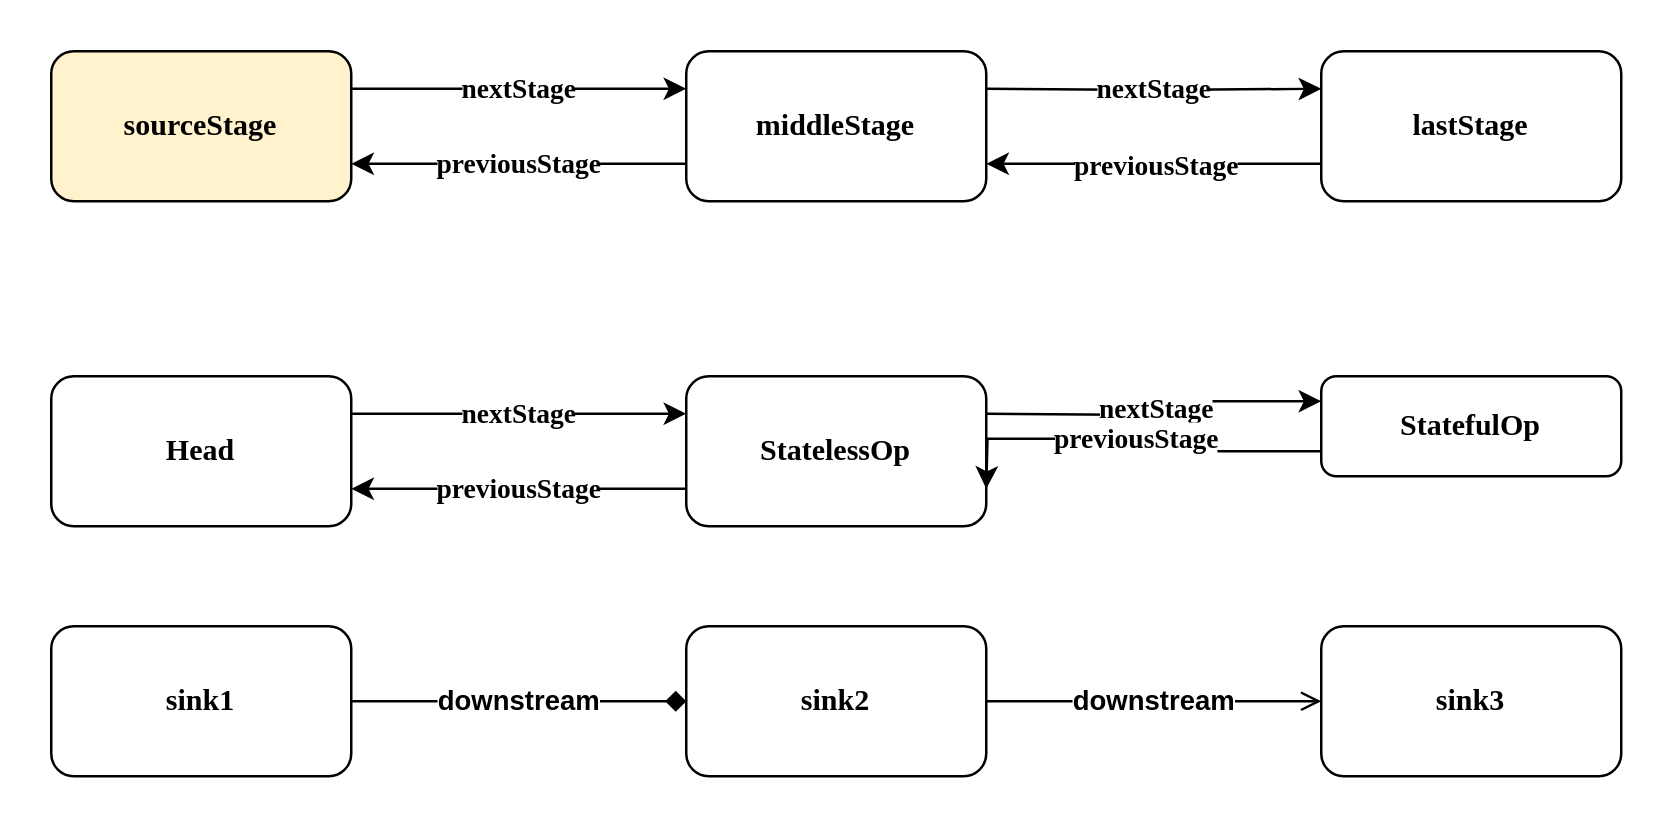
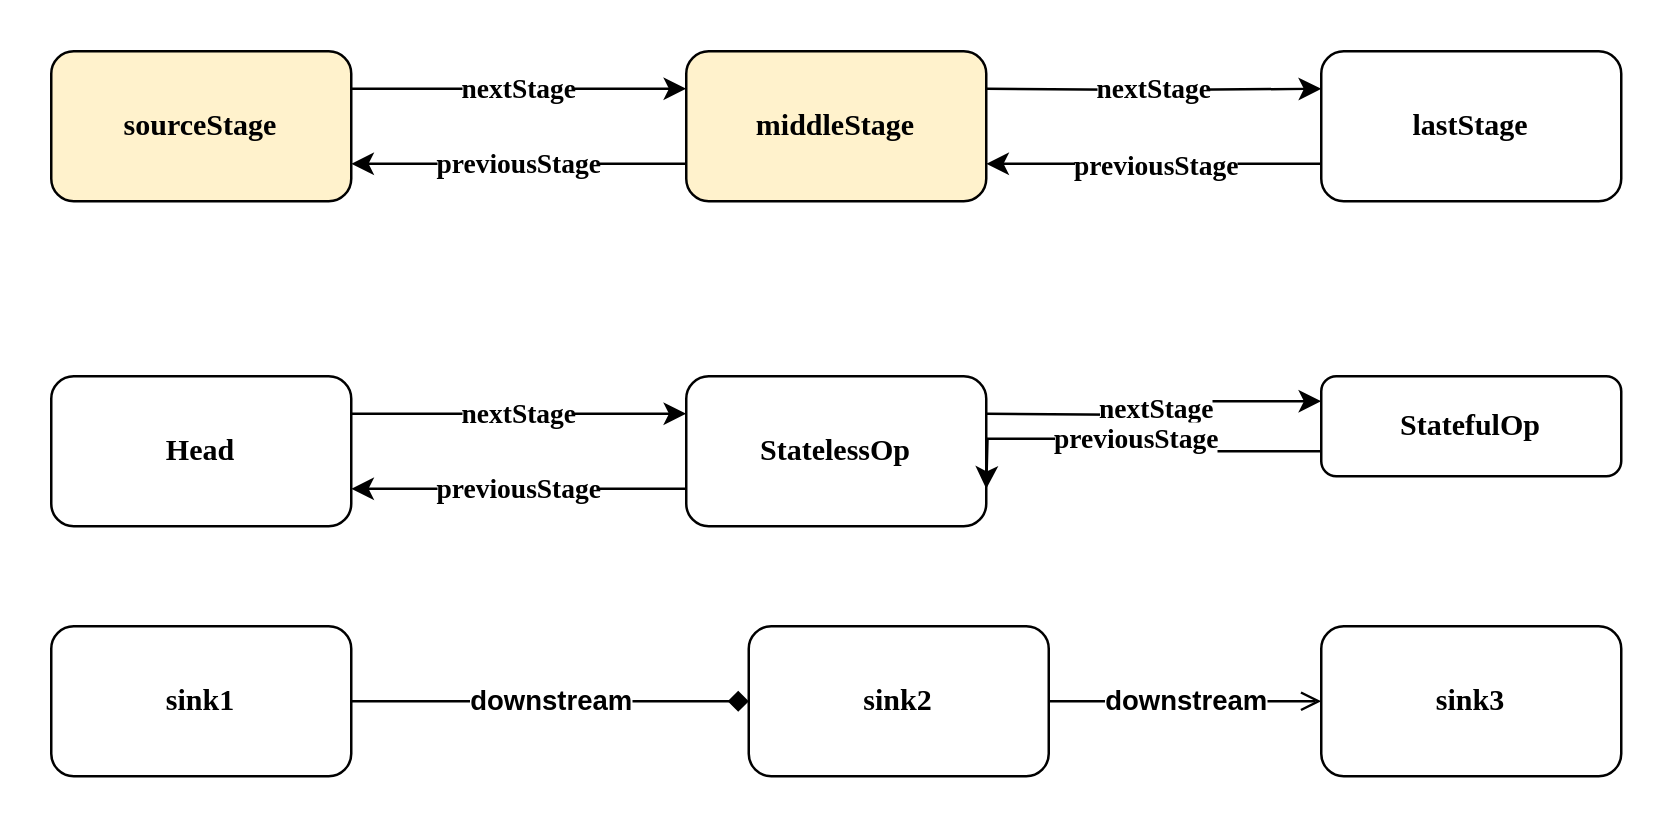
node "middleStage": fillcolor #ffffff -> #fff2cc
node "sink2": moved (836, 701) -> (899, 701)
